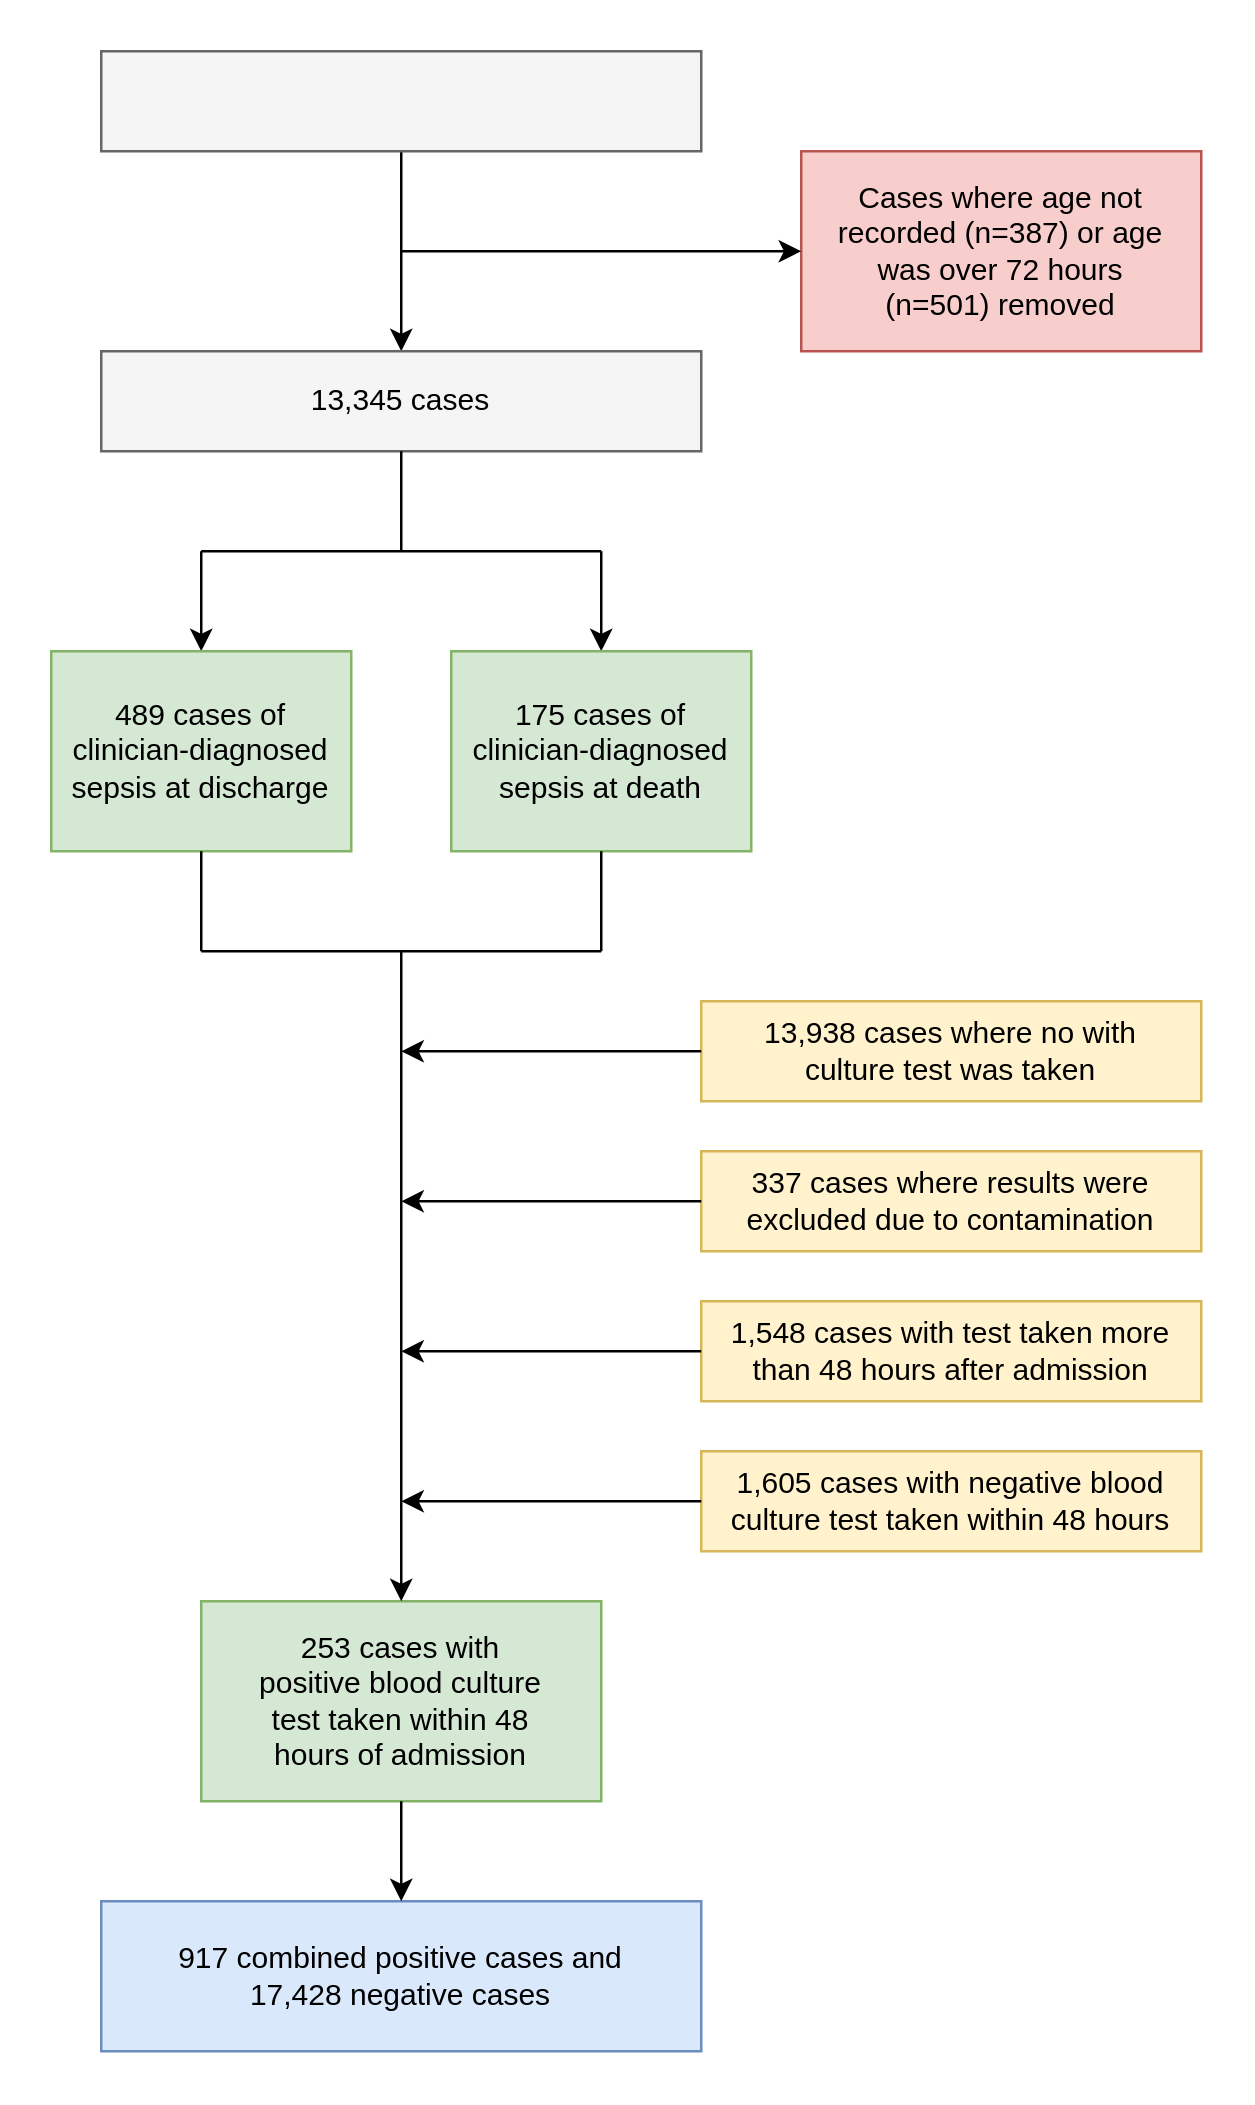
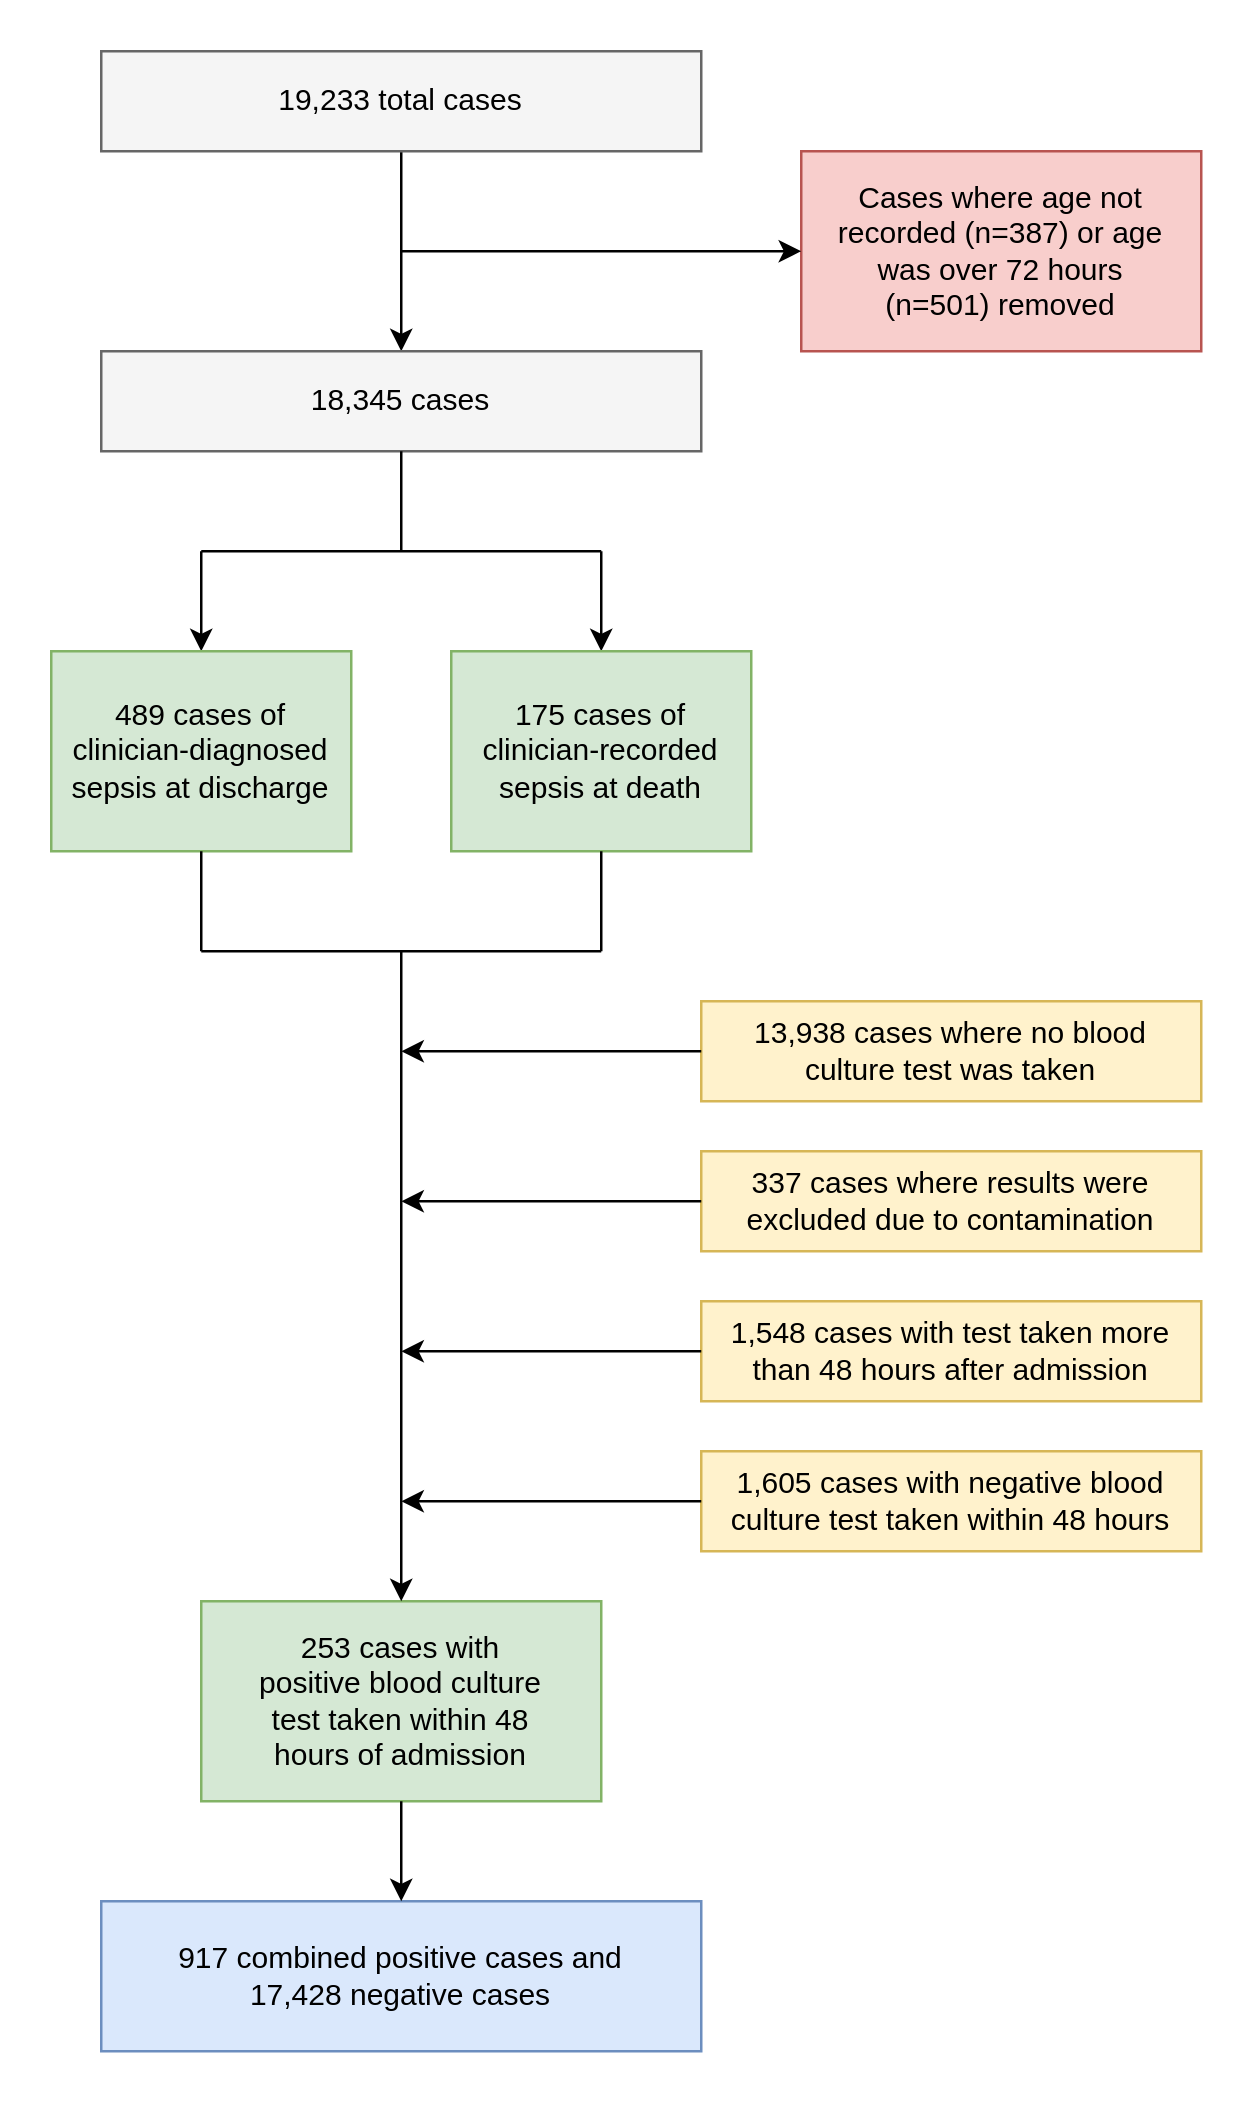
node "19,233 total cases": added
node "13,345 cases": label "13,345 cases" -> "18,345 cases"
node "175 cases of clinician-diagnosed sepsis at death": label "175 cases of clinician-diagnosed sepsis at death" -> "175 cases of clinician-recorded sepsis at death"
node "13,938 cases where no with culture test was taken": label "13,938 cases where no with culture test was taken" -> "13,938 cases where no blood culture test was taken"
